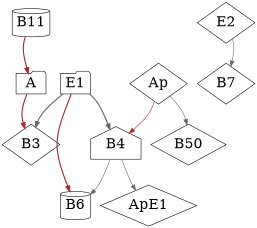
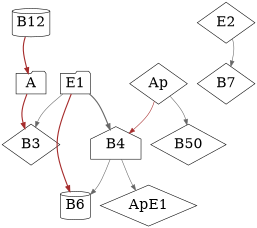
node "B11": label "B11" -> "B12"
edge "E1" -> "B3": style bold -> solid
